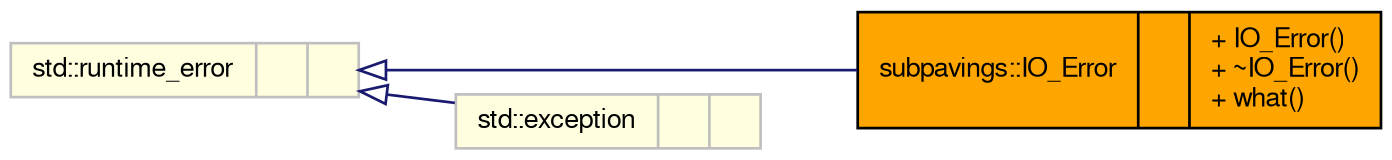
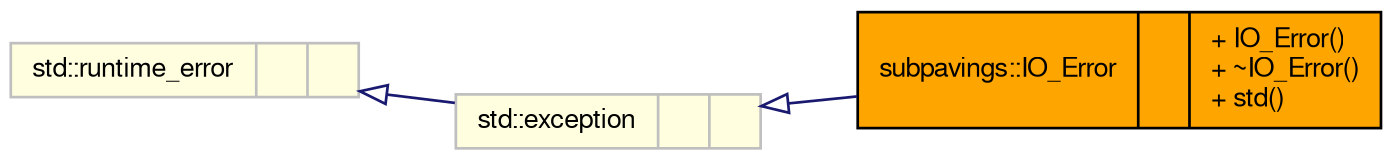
edge "subpavings::IO_Error" -> "std::runtime_error": now "subpavings::IO_Error" -> "std::exception"
node "subpavings::IO_Error": text "+ what()" -> "+ std()"
